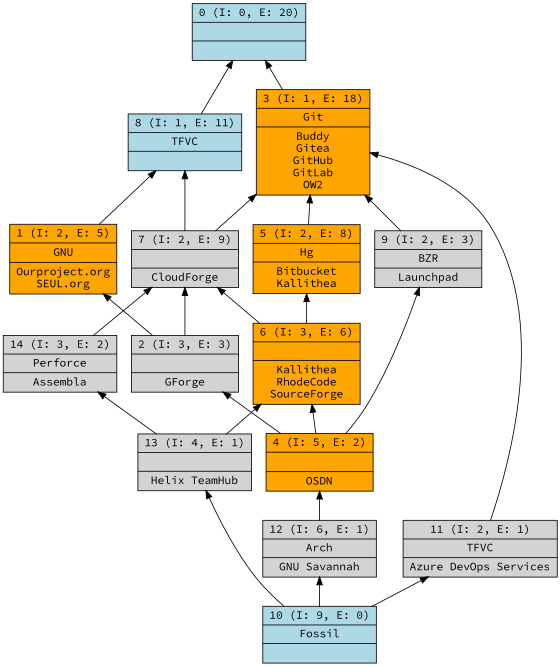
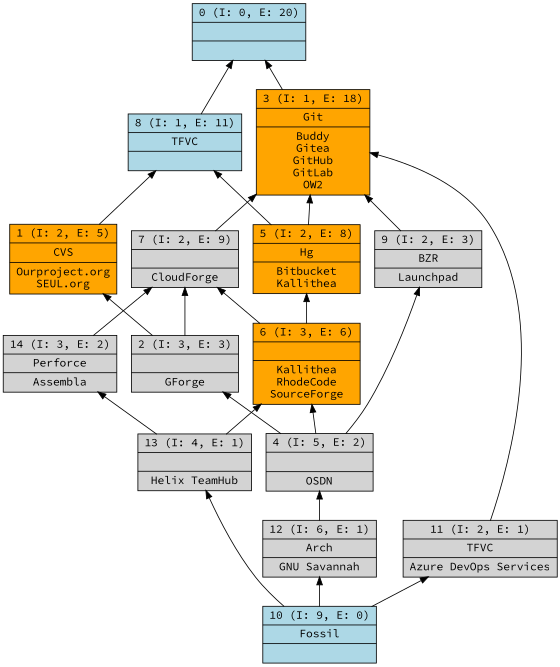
edge "7 (I: 2, E: 9)" -> "8 (I: 1, E: 11)": now "5 (I: 2, E: 8)" -> "8 (I: 1, E: 11)"
node "1 (I: 2, E: 5)": text "GNU" -> "CVS"
node "4 (I: 5, E: 2)": fillcolor orange -> lightgrey
